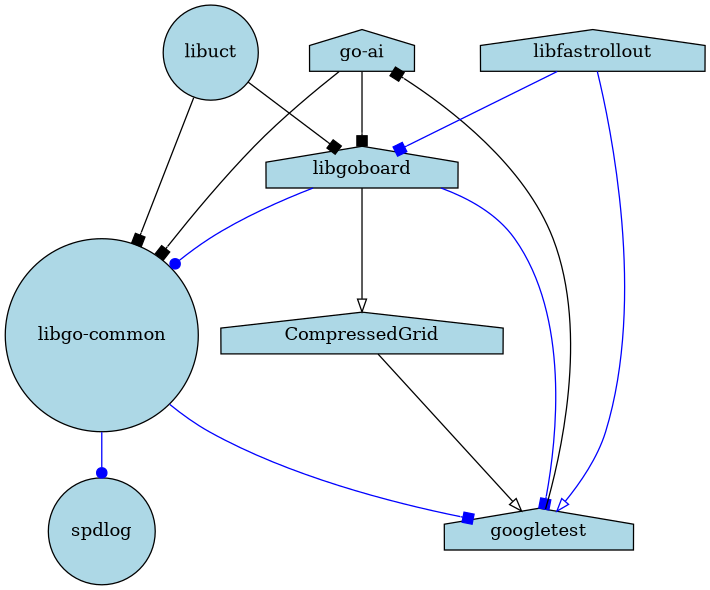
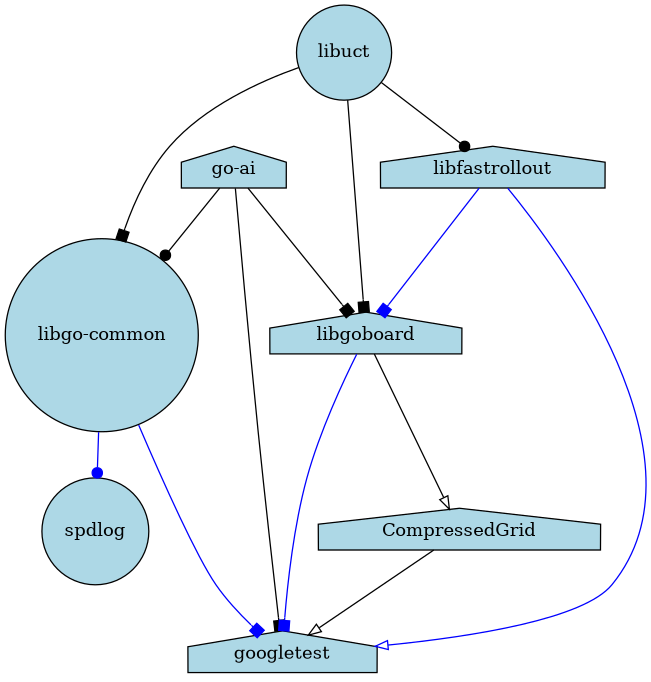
edge "libuct" -> "libfastrollout": added
edge "go-ai" -> "libgo-common": arrowhead box -> dot
edge "libgoboard" -> "libgo-common": removed
edge "googletest" -> "go-ai": reversed
